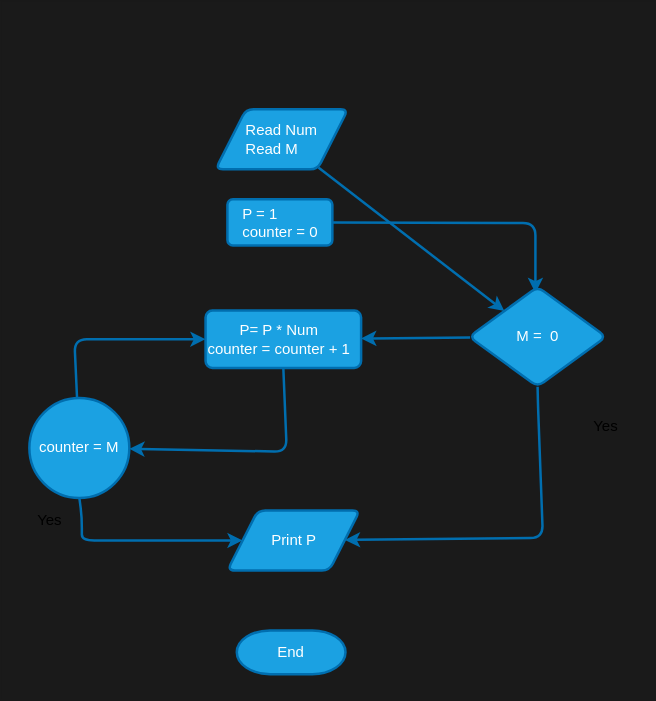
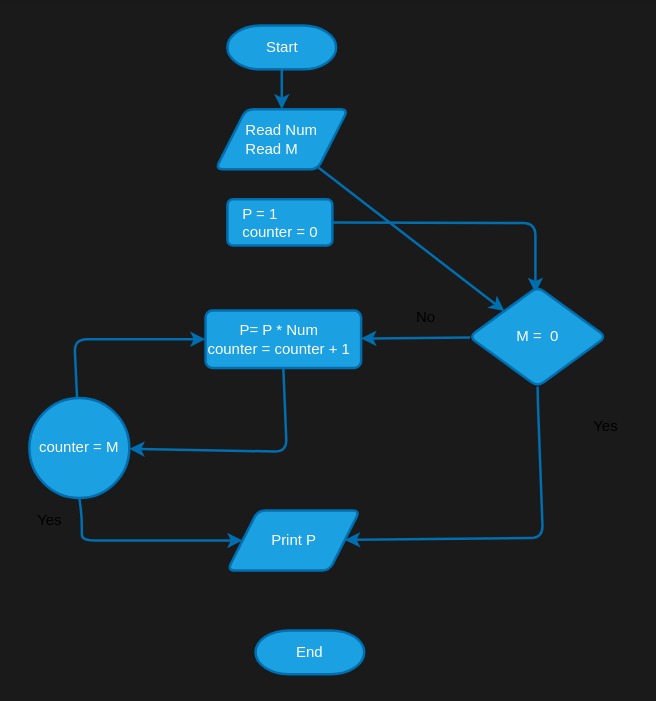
node "Start": added
edge "Start" -> "Read Num Read M": added
node "No": added
node "End": moved (291, 653) -> (310, 653)
